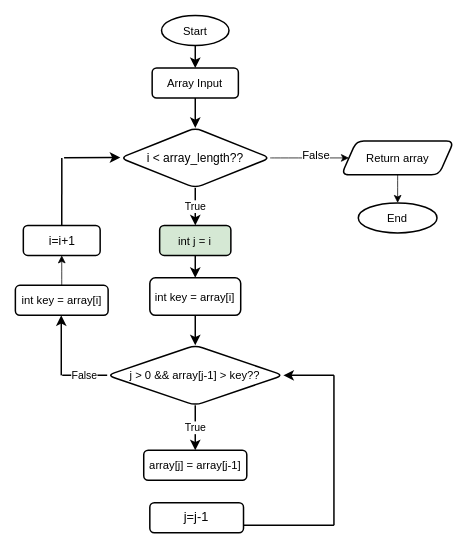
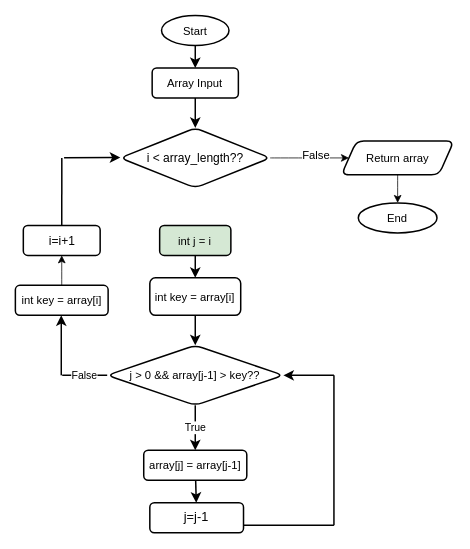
edge "i < array_length??" -> "int j = i": removed, label "True"
edge "array[j] = array[j-1]" -> "j=j-1": added
